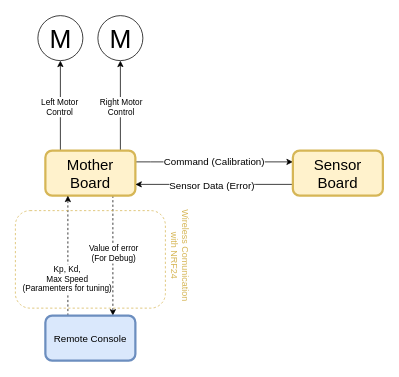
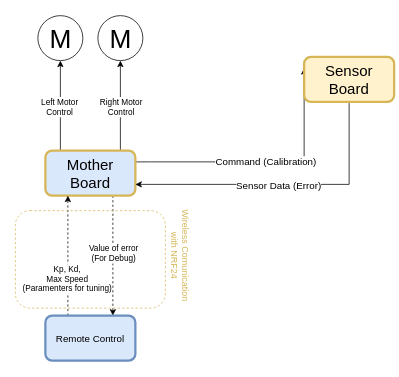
node "Mother Board": fillcolor #fff2cc -> #dae8fc
node "Sensor Board": moved (338, 173) -> (349, 79)
node "Remote Console": label "Remote Console" -> "Remote Control"
